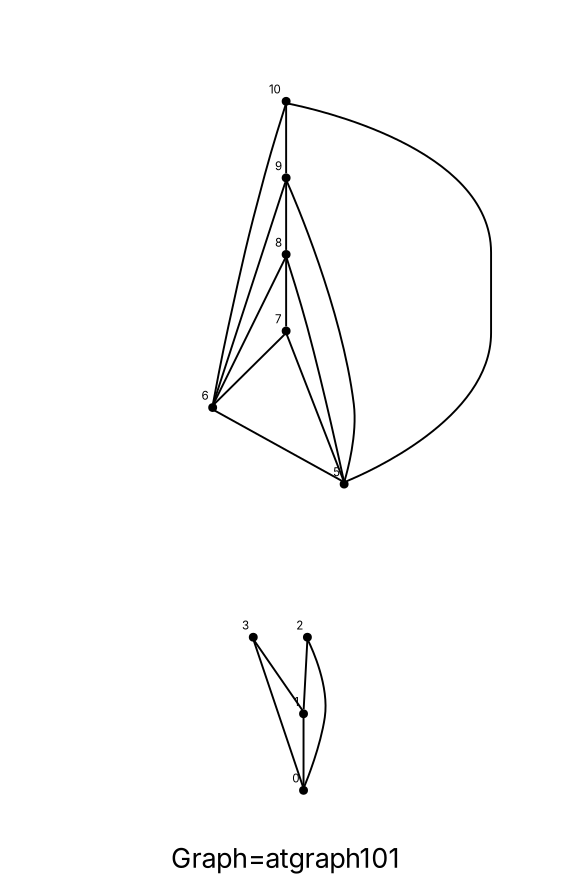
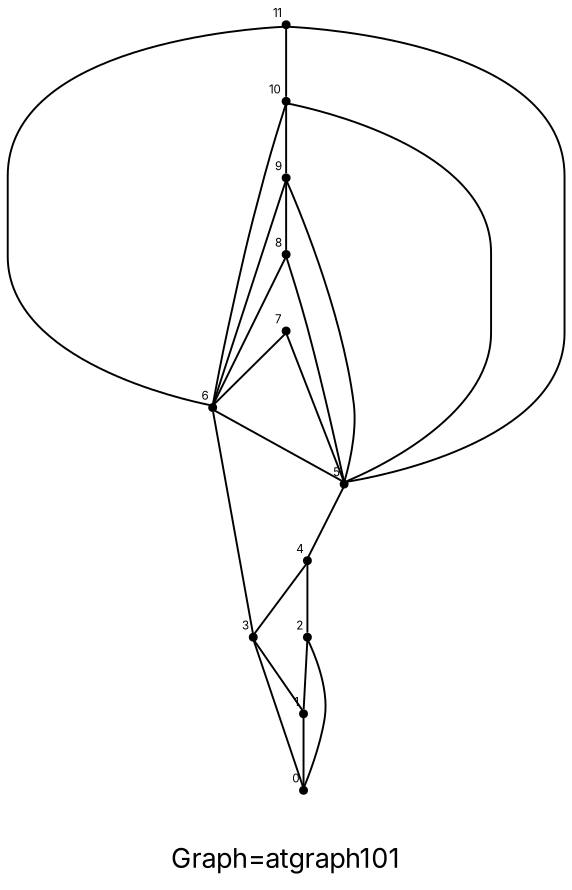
node "11": added
edge "8" -- "7": removed
edge "6" -- "3": added
node "4": added
